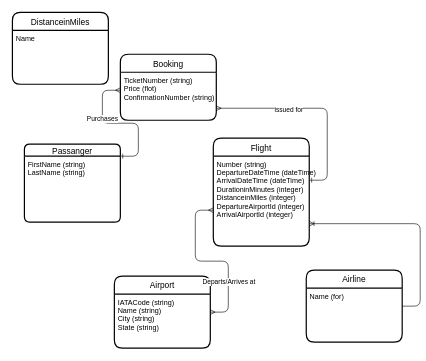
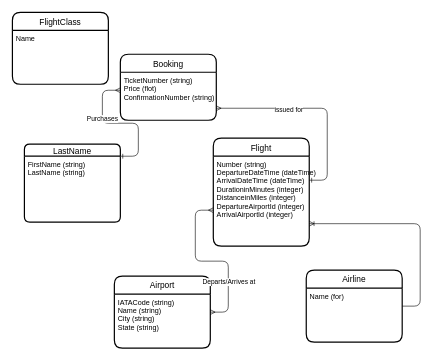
node "DistanceinMiles": label "DistanceinMiles" -> "FlightClass"
node "Passanger": label "Passanger" -> "LastName"
